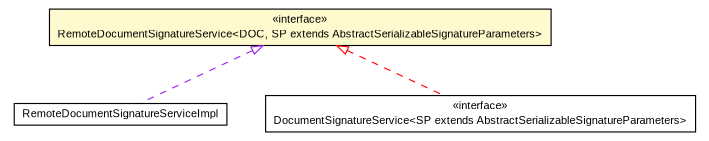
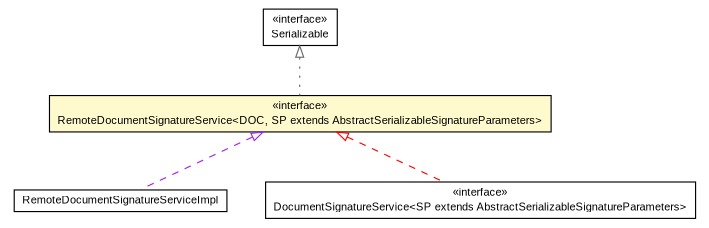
node "Serializable": added
